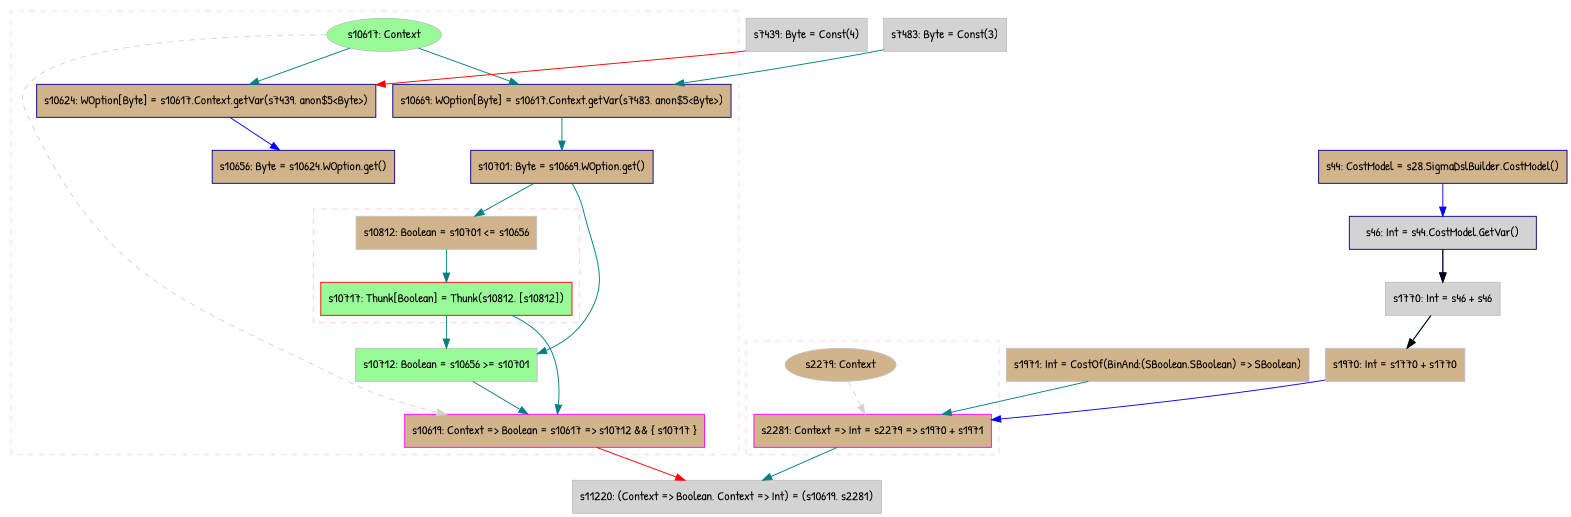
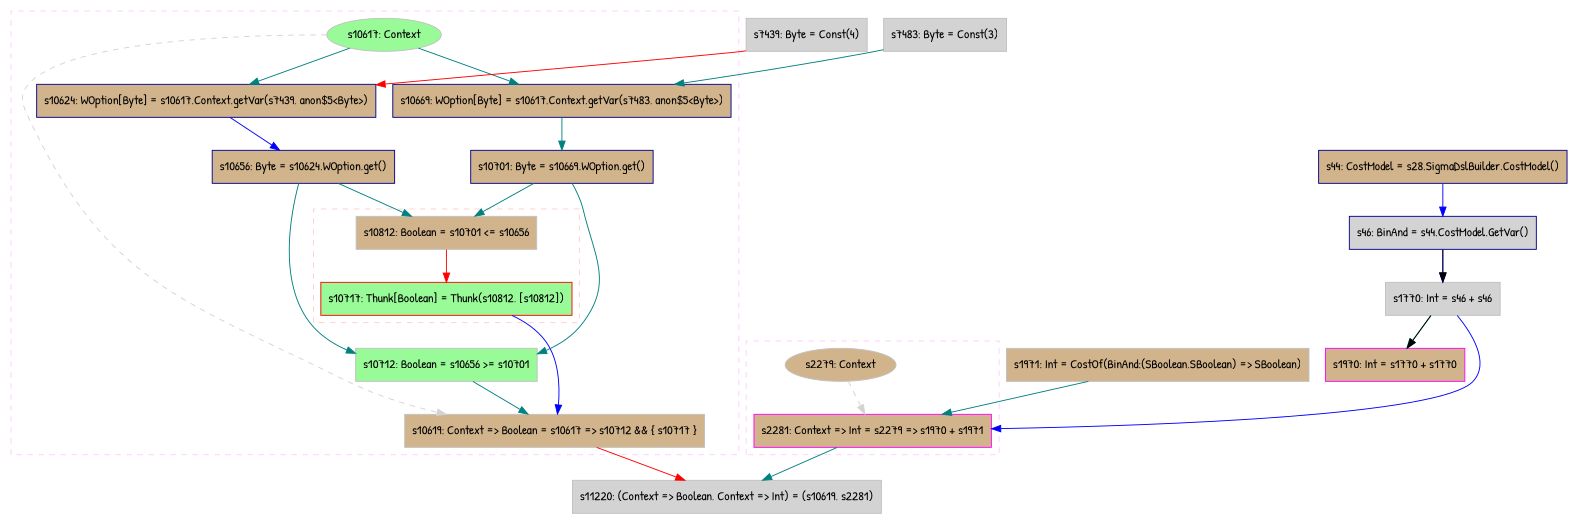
edge "s10656: Byte = s10624.WOption.get()" -> "s10812: Boolean = s10701 <= s10656": added
node "s46: Int = s44.CostModel.GetVar()": label "s46: Int = s44.CostModel.GetVar()" -> "s46: BinAnd = s44.CostModel.GetVar()"
edge "s10812: Boolean = s10701 <= s10656" -> "s10717: Thunk[Boolean] = Thunk(s10812, [s10812])": color teal -> red
edge "s10717: Thunk[Boolean] = Thunk(s10812, [s10812])" -> "s10712: Boolean = s10656 >= s10701": now "s10656: Byte = s10624.WOption.get()" -> "s10712: Boolean = s10656 >= s10701"
edge "s10717: Thunk[Boolean] = Thunk(s10812, [s10812])" -> "s10619: Context => Boolean = s10617 => s10712 && { s10717 }": color teal -> blue
node "s1970: Int = s1770 + s1770": color gray -> magenta
edge "s1970: Int = s1770 + s1770" -> "s2281: Context => Int = s2279 => s1970 + s1971": now "s1770: Int = s46 + s46" -> "s2281: Context => Int = s2279 => s1970 + s1971"
node "s10619: Context => Boolean = s10617 => s10712 && { s10717 }": color magenta -> gray
